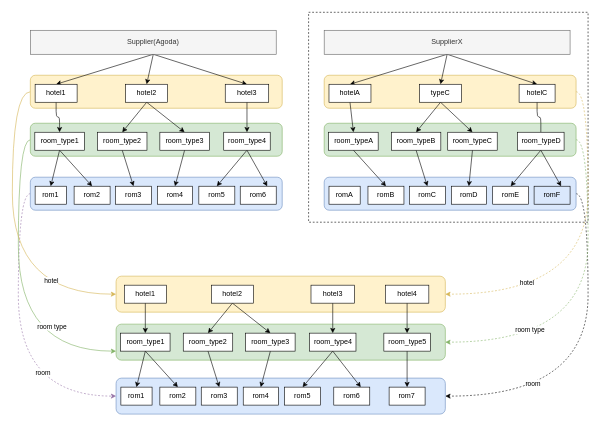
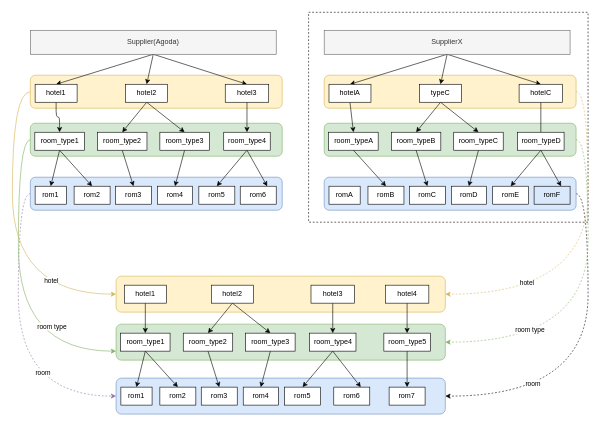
node "hotelC": size 36x18 -> 44x18
node "room_typeC": moved (473, 141) -> (479, 141)
